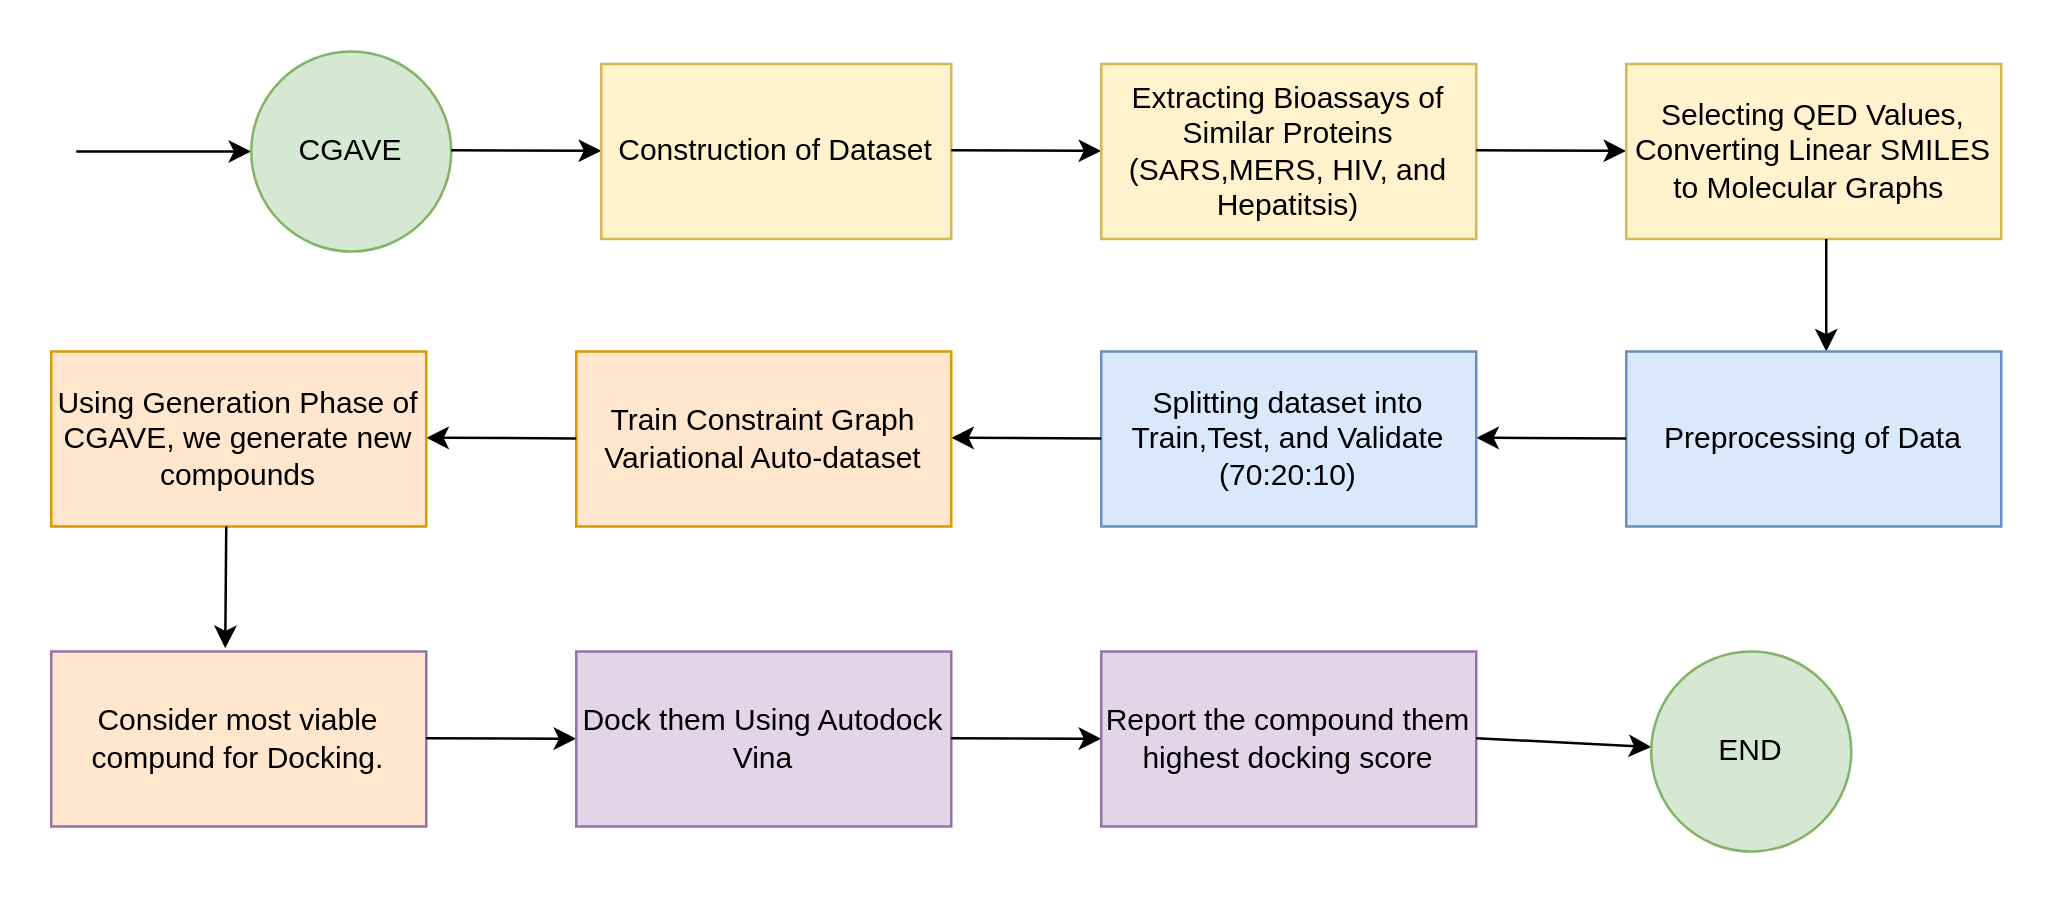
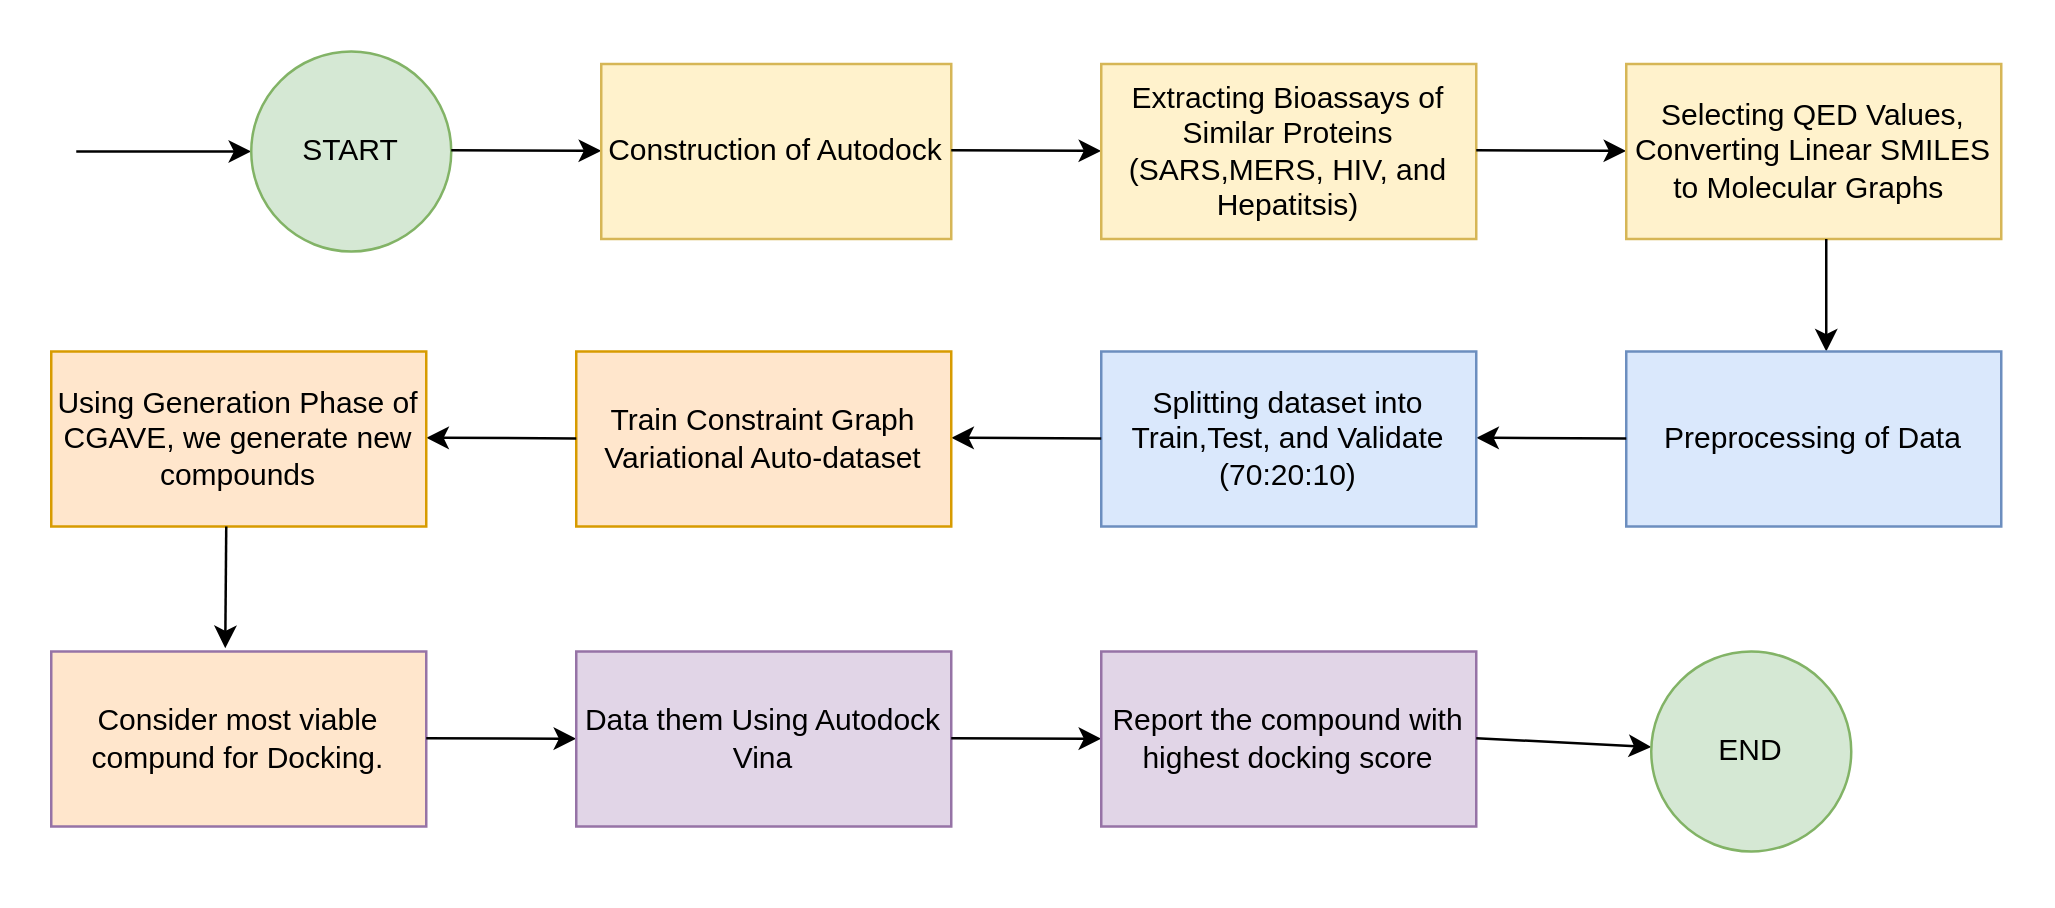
node "CGAVE": label "CGAVE" -> "START"
node "Construction of Dataset": label "Construction of Dataset" -> "Construction of Autodock"
node "Dock them Using Autodock Vina": label "Dock them Using Autodock Vina" -> "Data them Using Autodock Vina"
node "Report the compound them highest docking score": label "Report the compound them highest docking score" -> "Report the compound with highest docking score"
